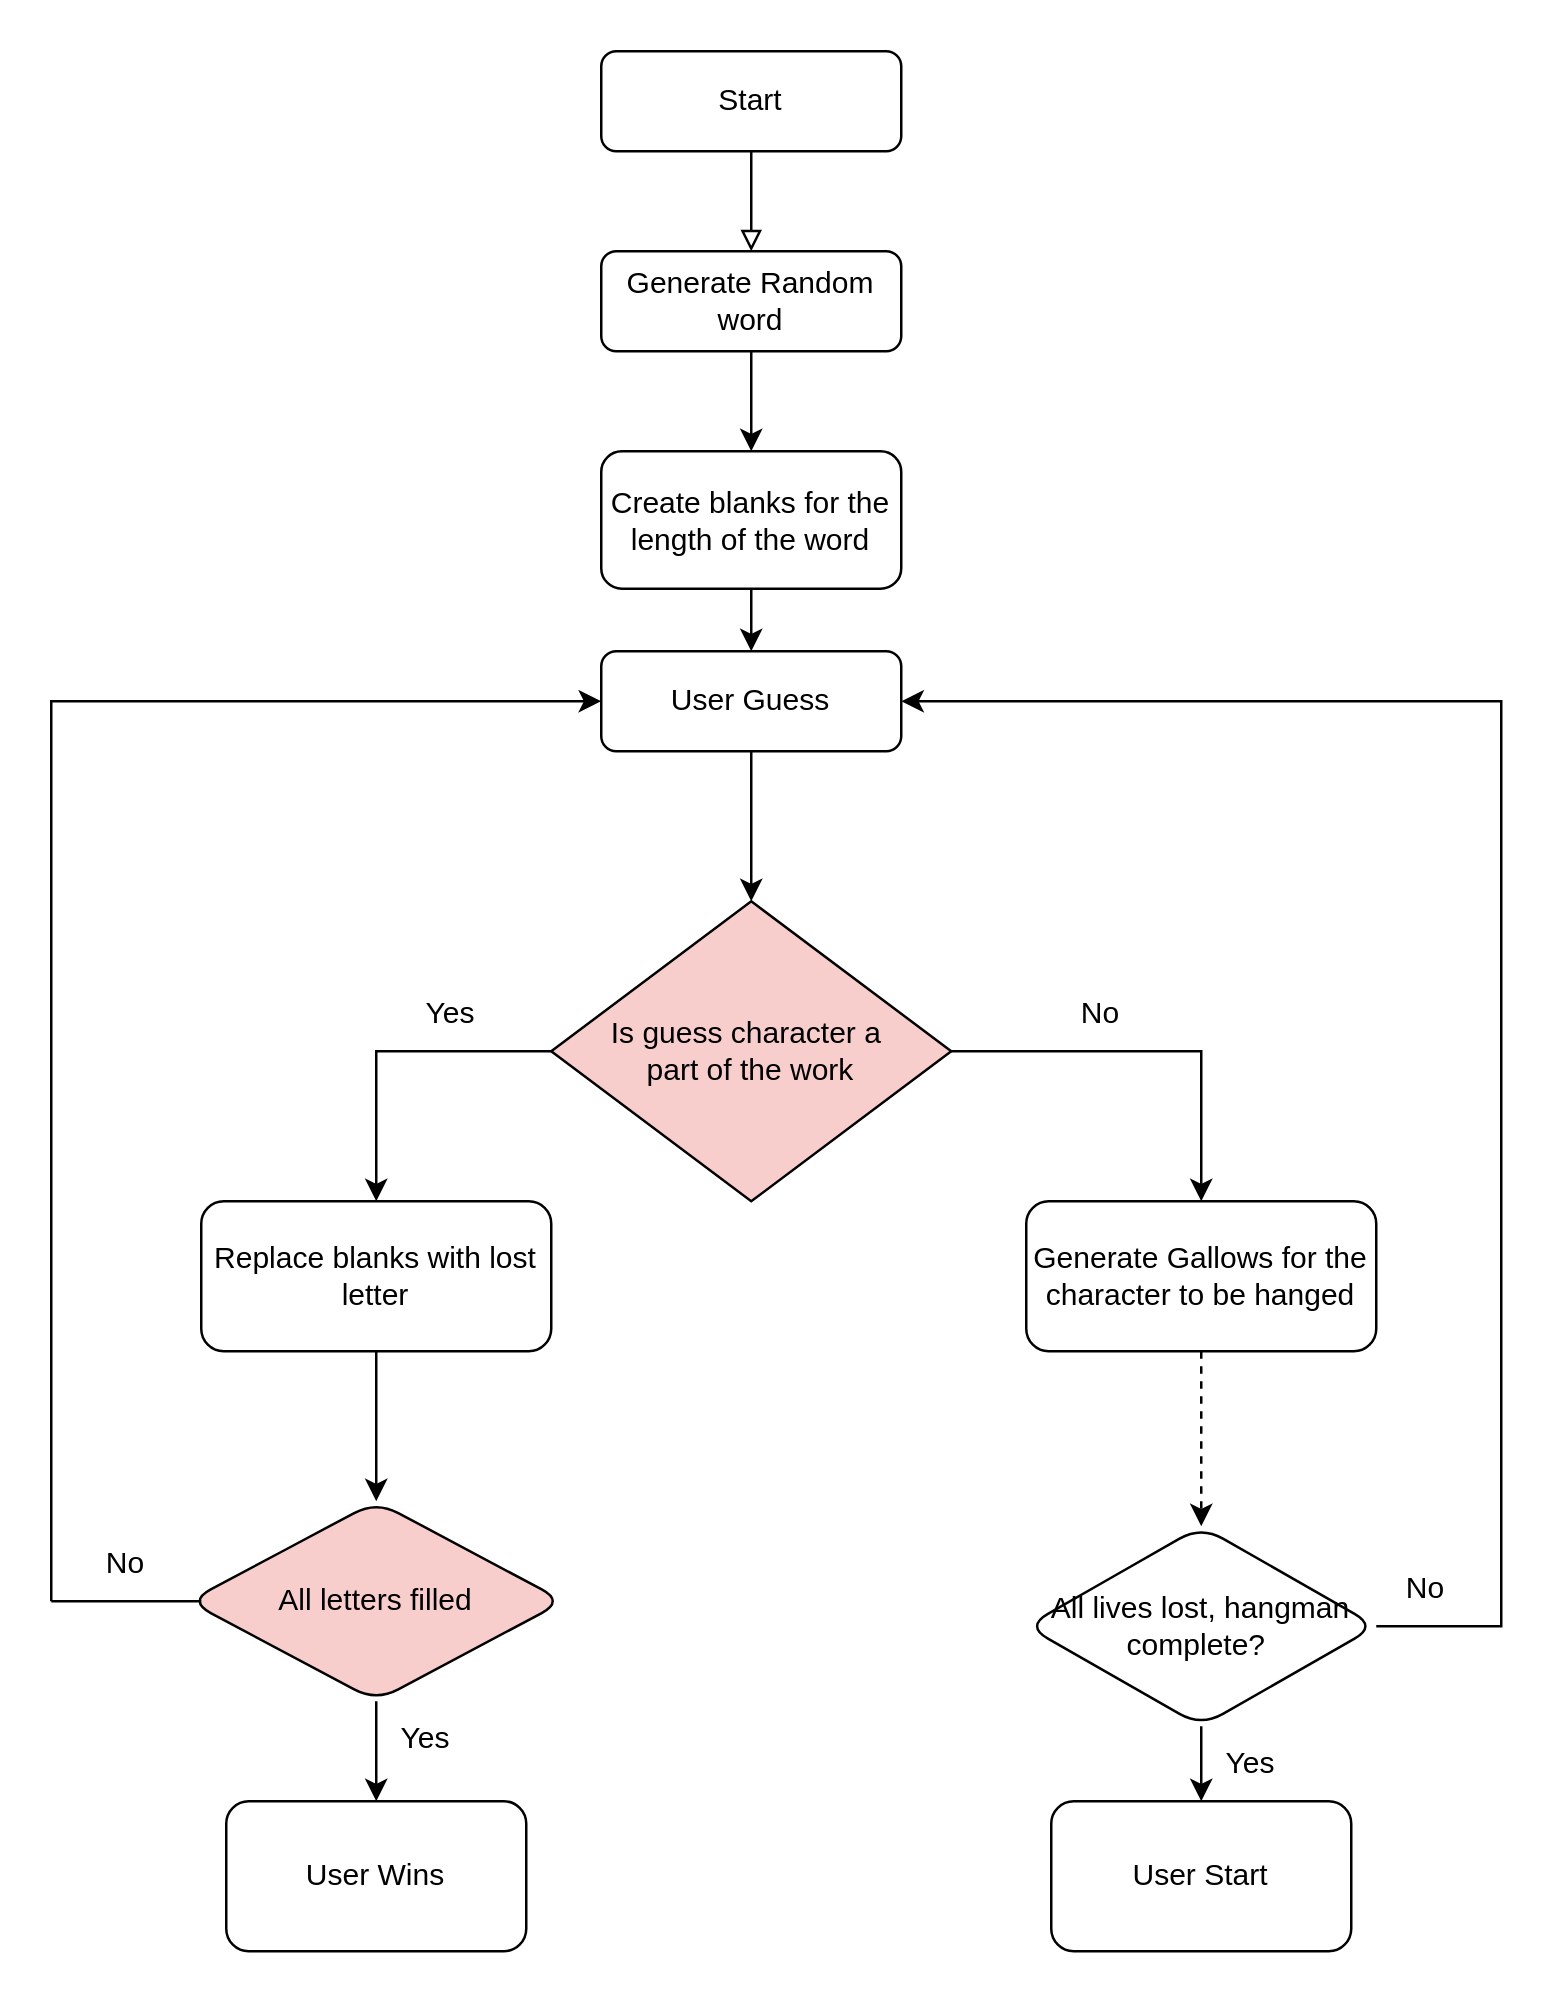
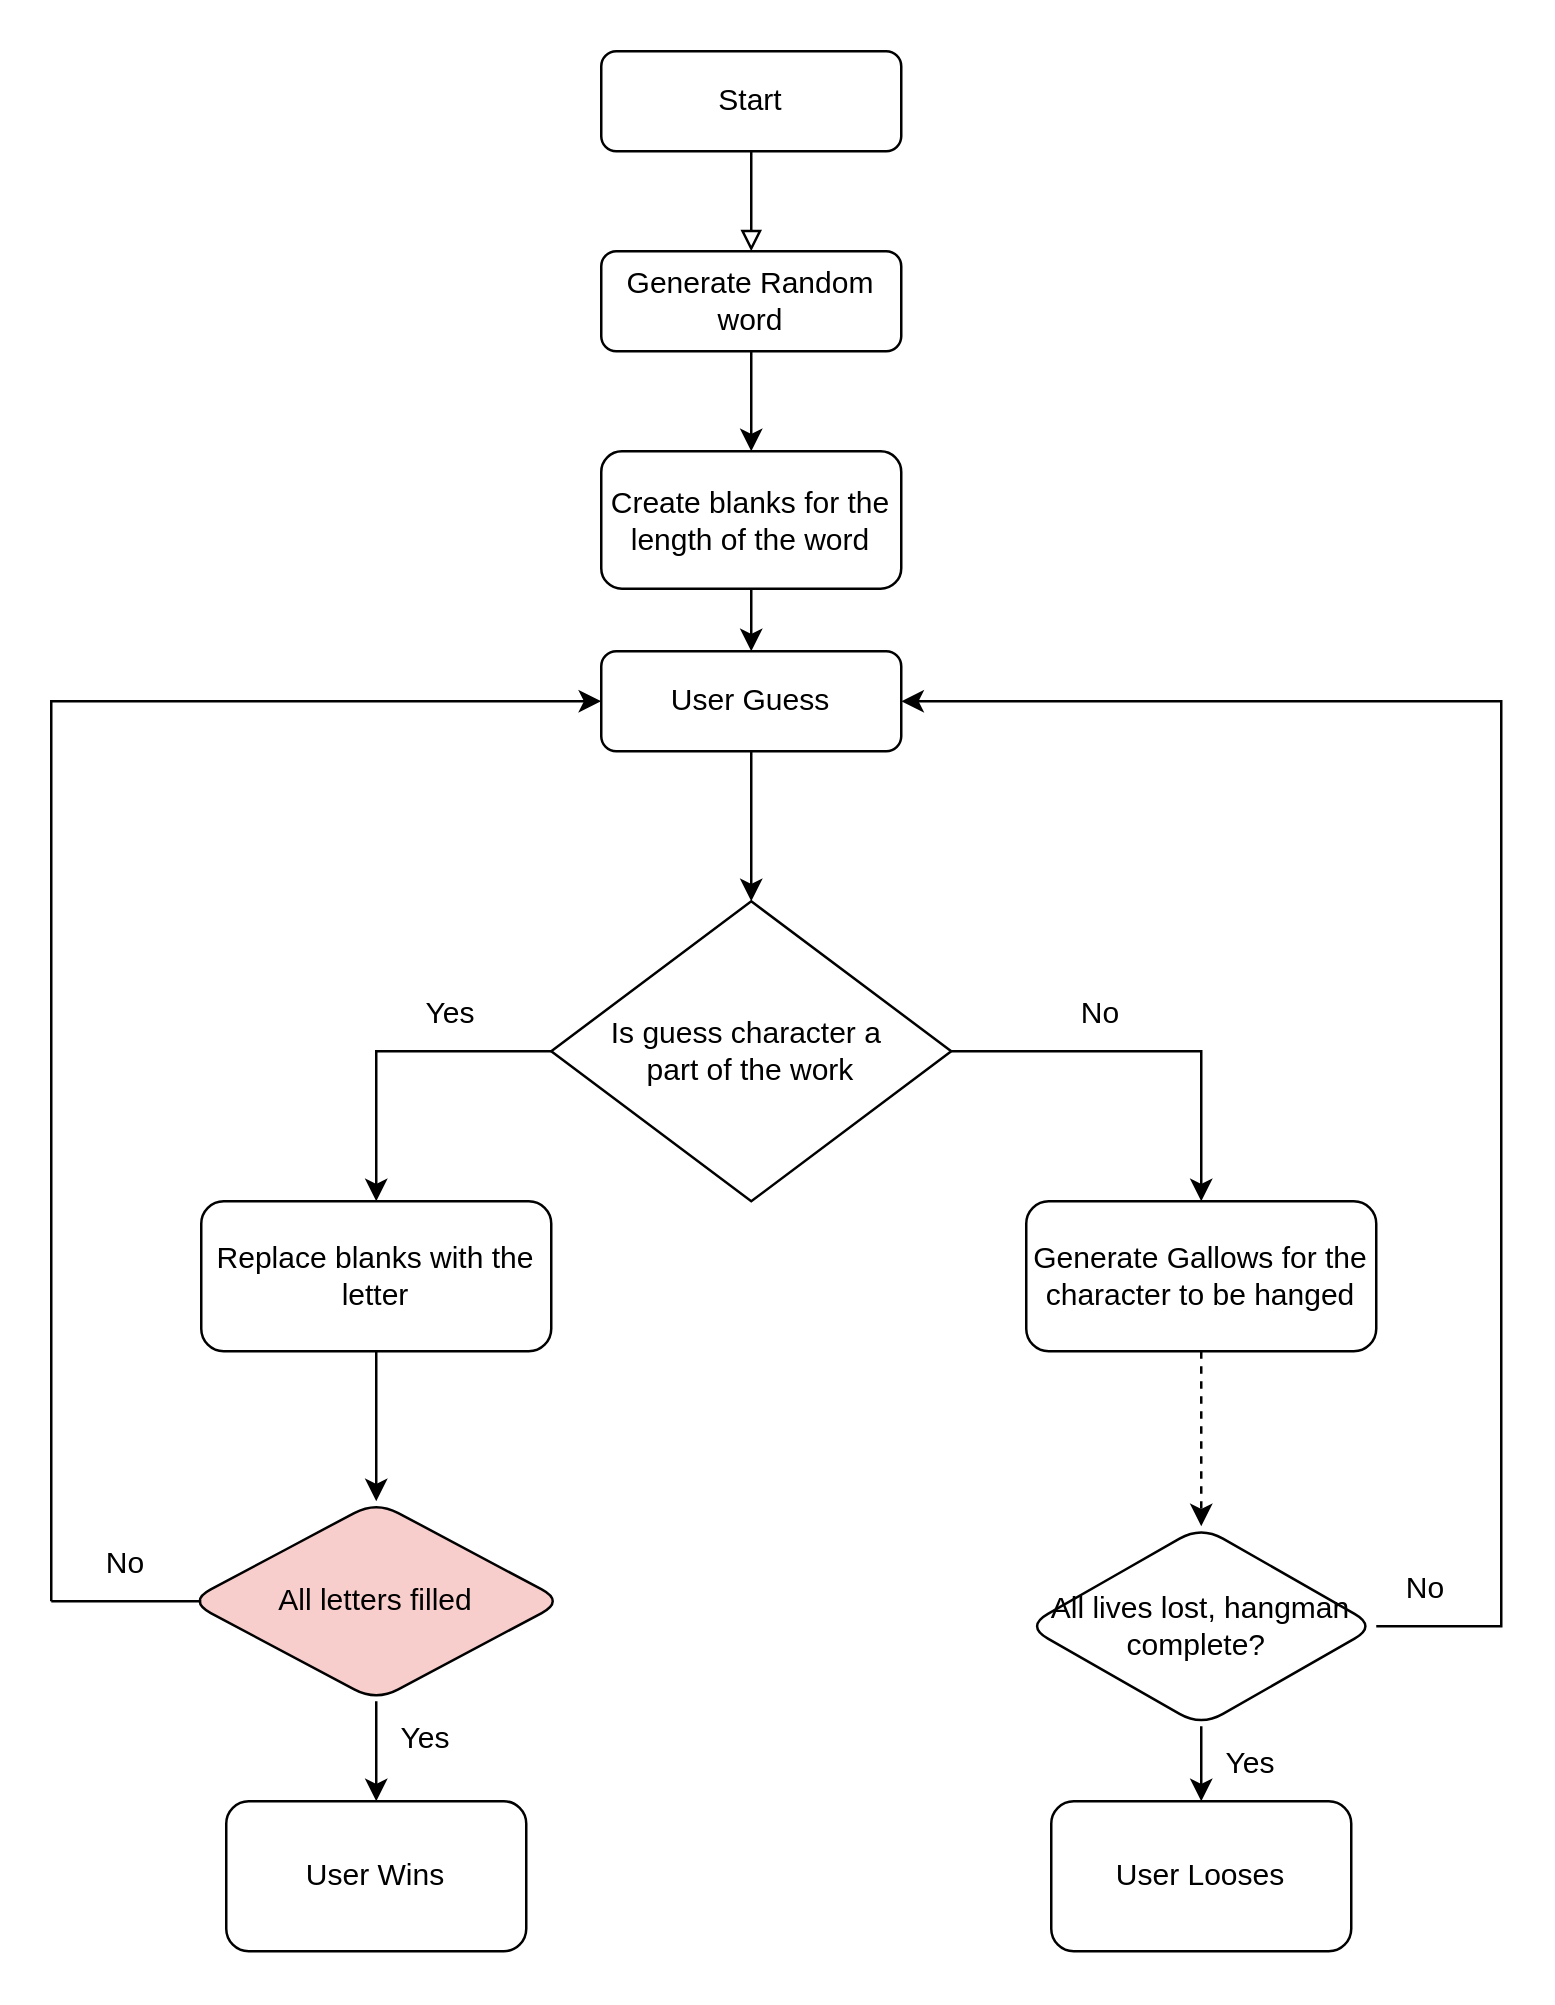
node "Is guess character a part of the work": fillcolor #f8cecc -> #ffffff
node "Replace blanks with lost letter": label "Replace blanks with lost letter" -> "Replace blanks with the letter"
node "User Start": label "User Start" -> "User Looses"
